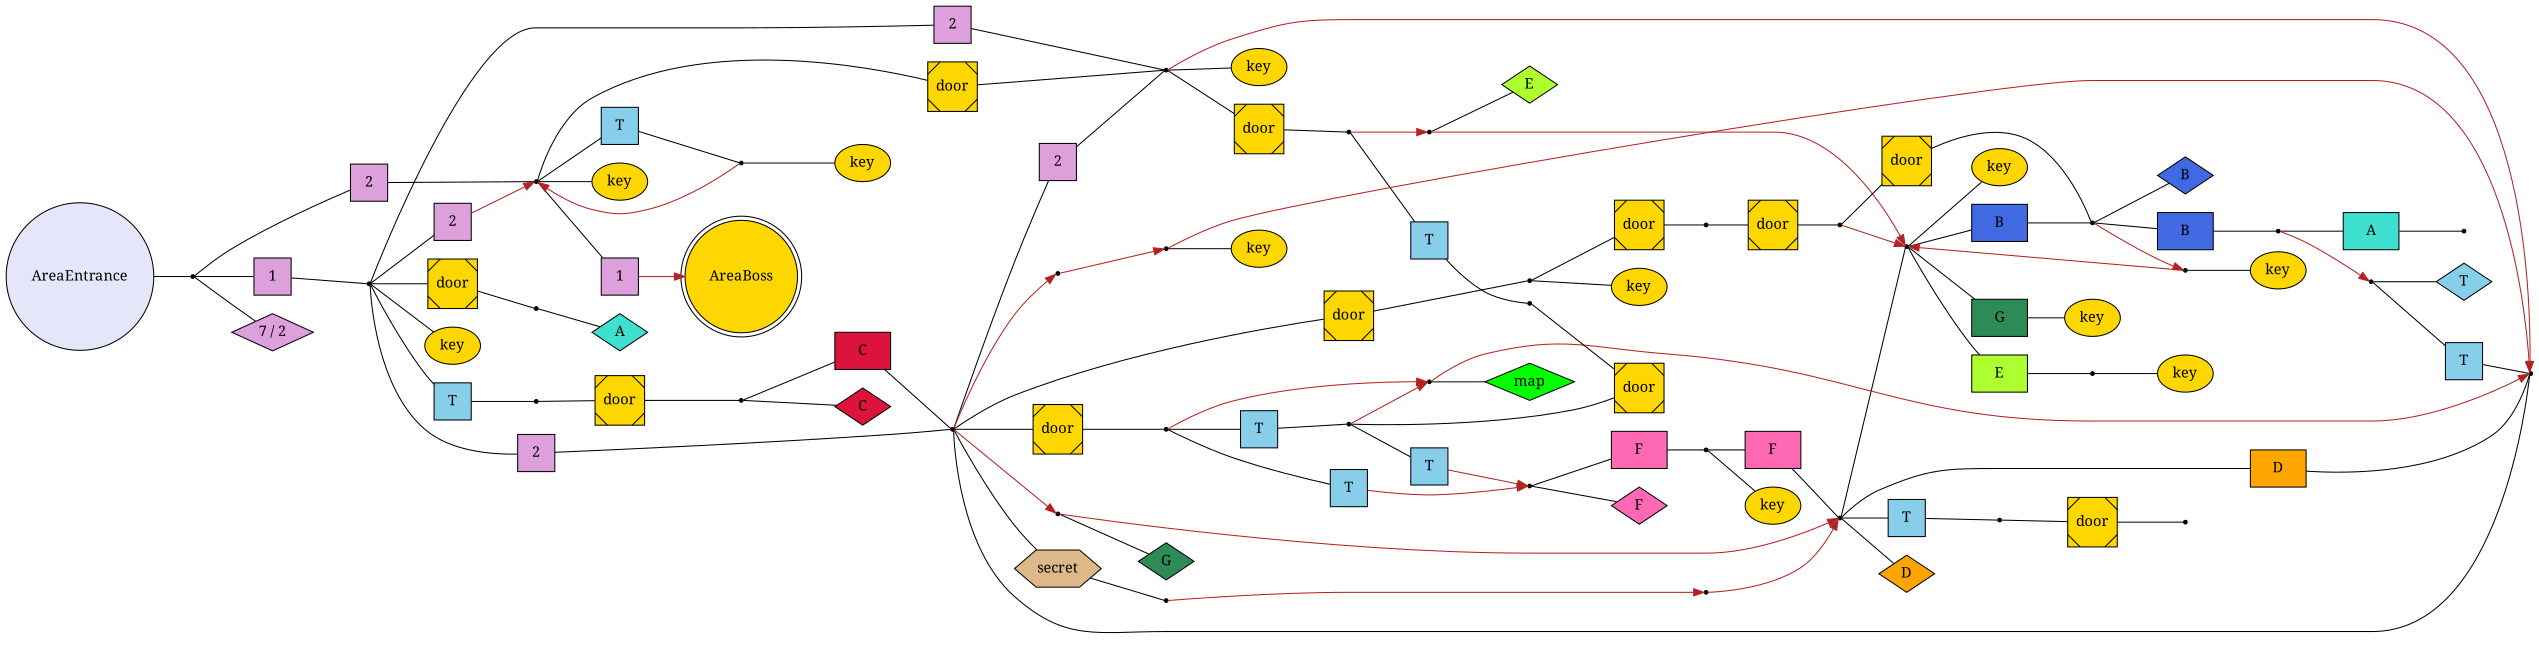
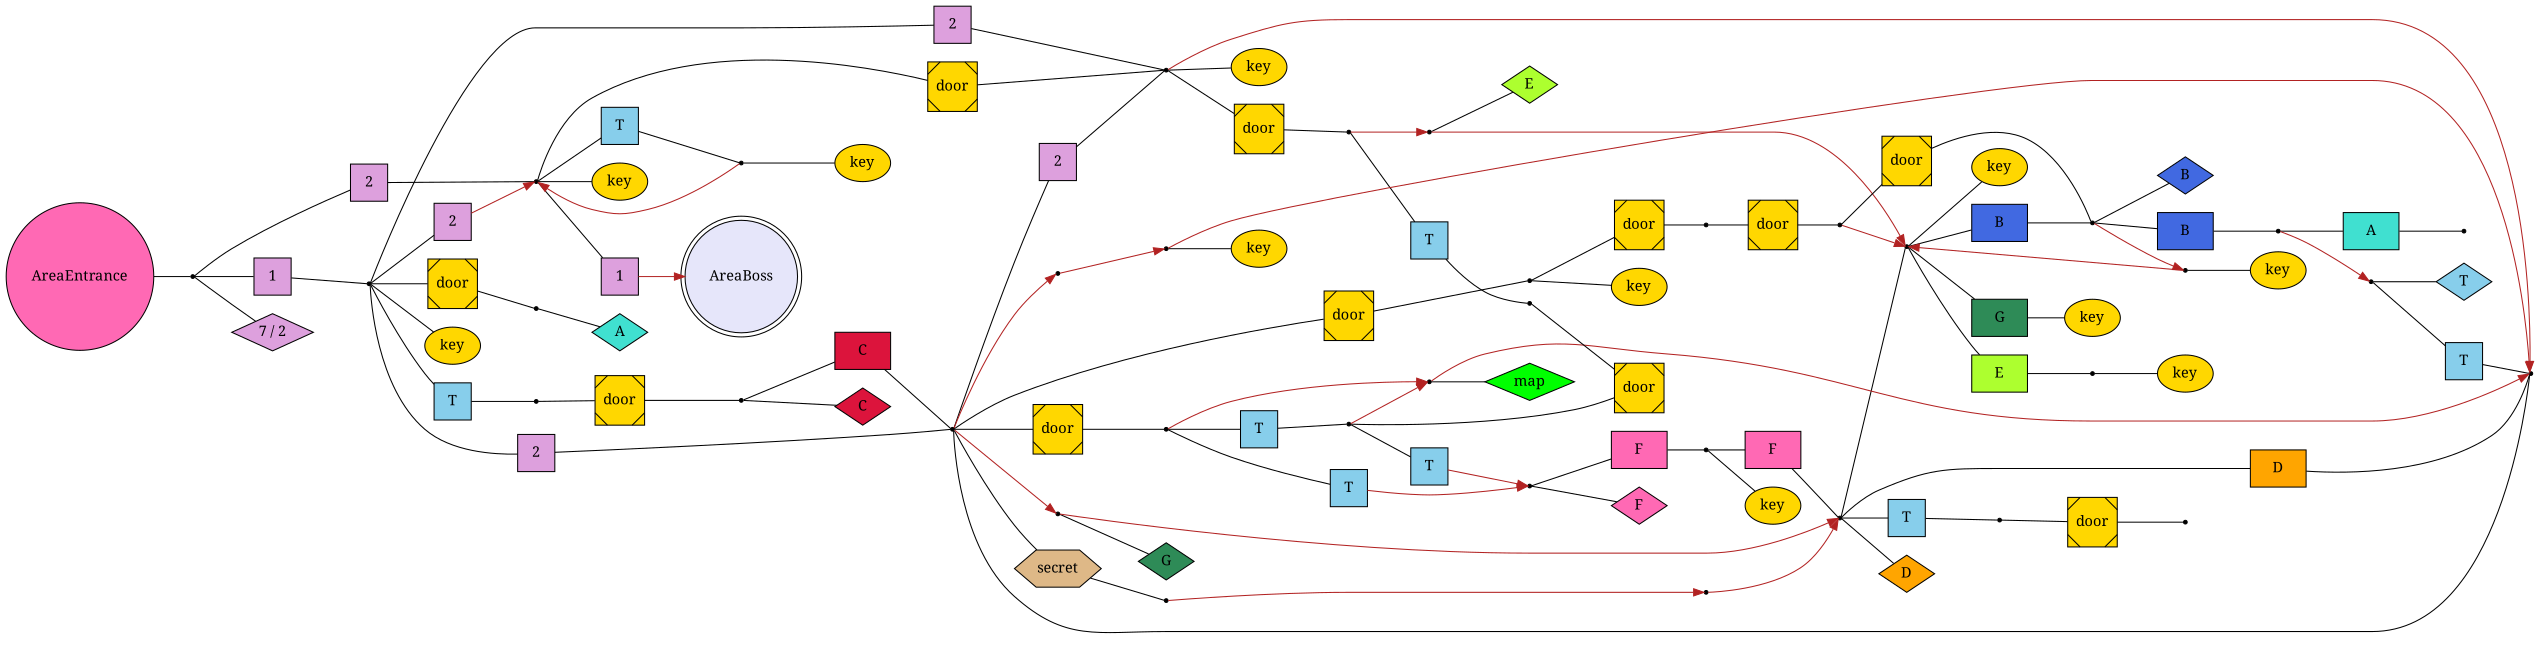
node "AreaEntrance": fillcolor lavender -> hotpink
node "AreaBoss": fillcolor gold -> lavender
